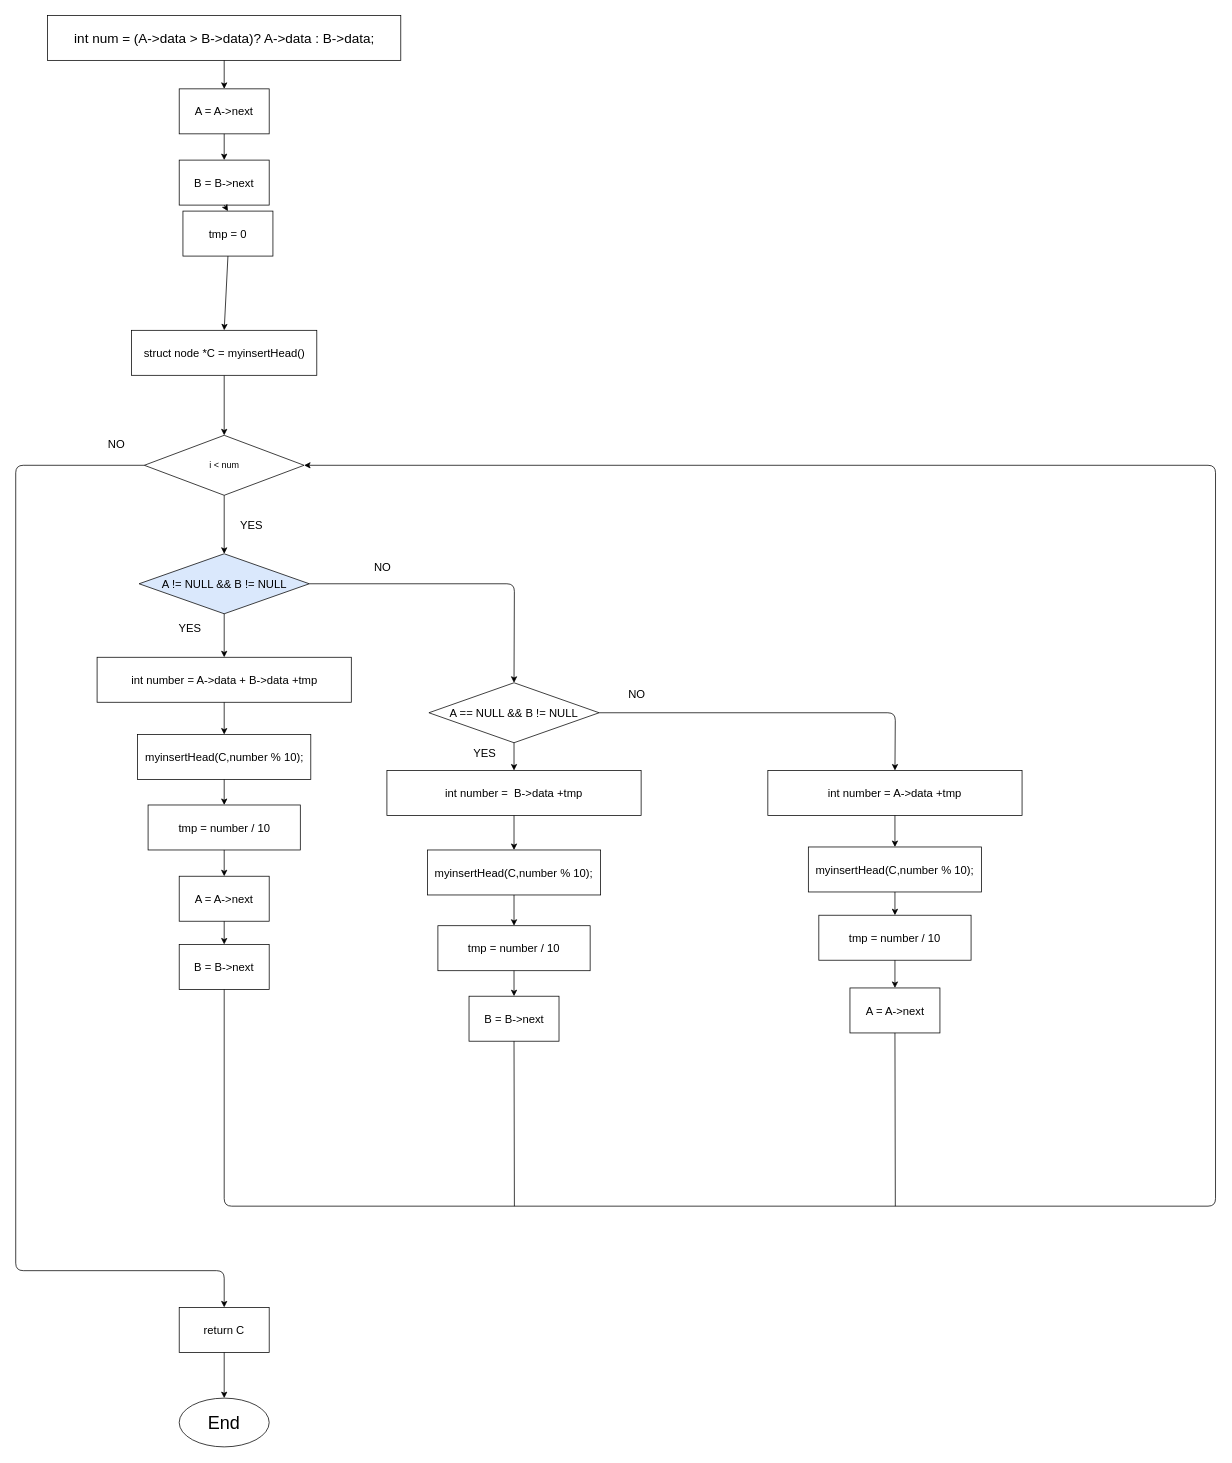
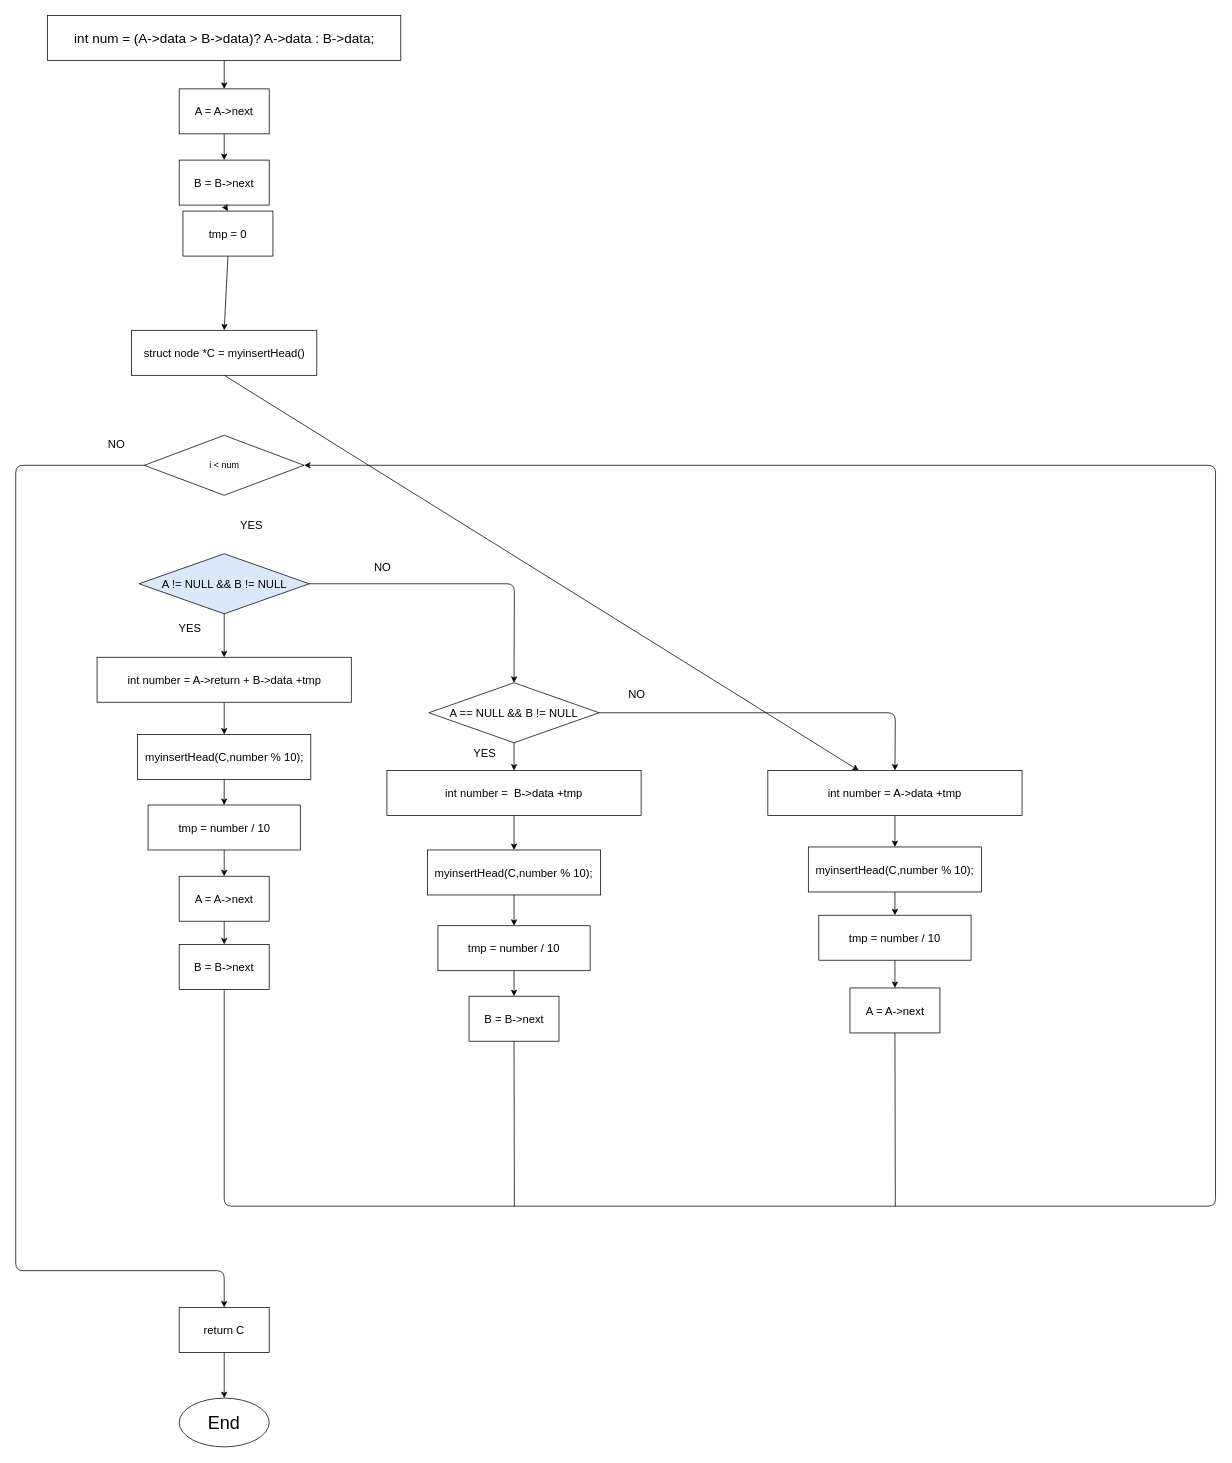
edge "struct node *C = myinsertHead()" -> "i < num": now "struct node *C = myinsertHead()" -> "int number = A->data +tmp"
edge "i < num" -> "A != NULL && B != NULL": removed
node "int number = A->data + B->data +tmp": label "int number = A->data + B->data +tmp" -> "int number = A->return + B->data +tmp"
